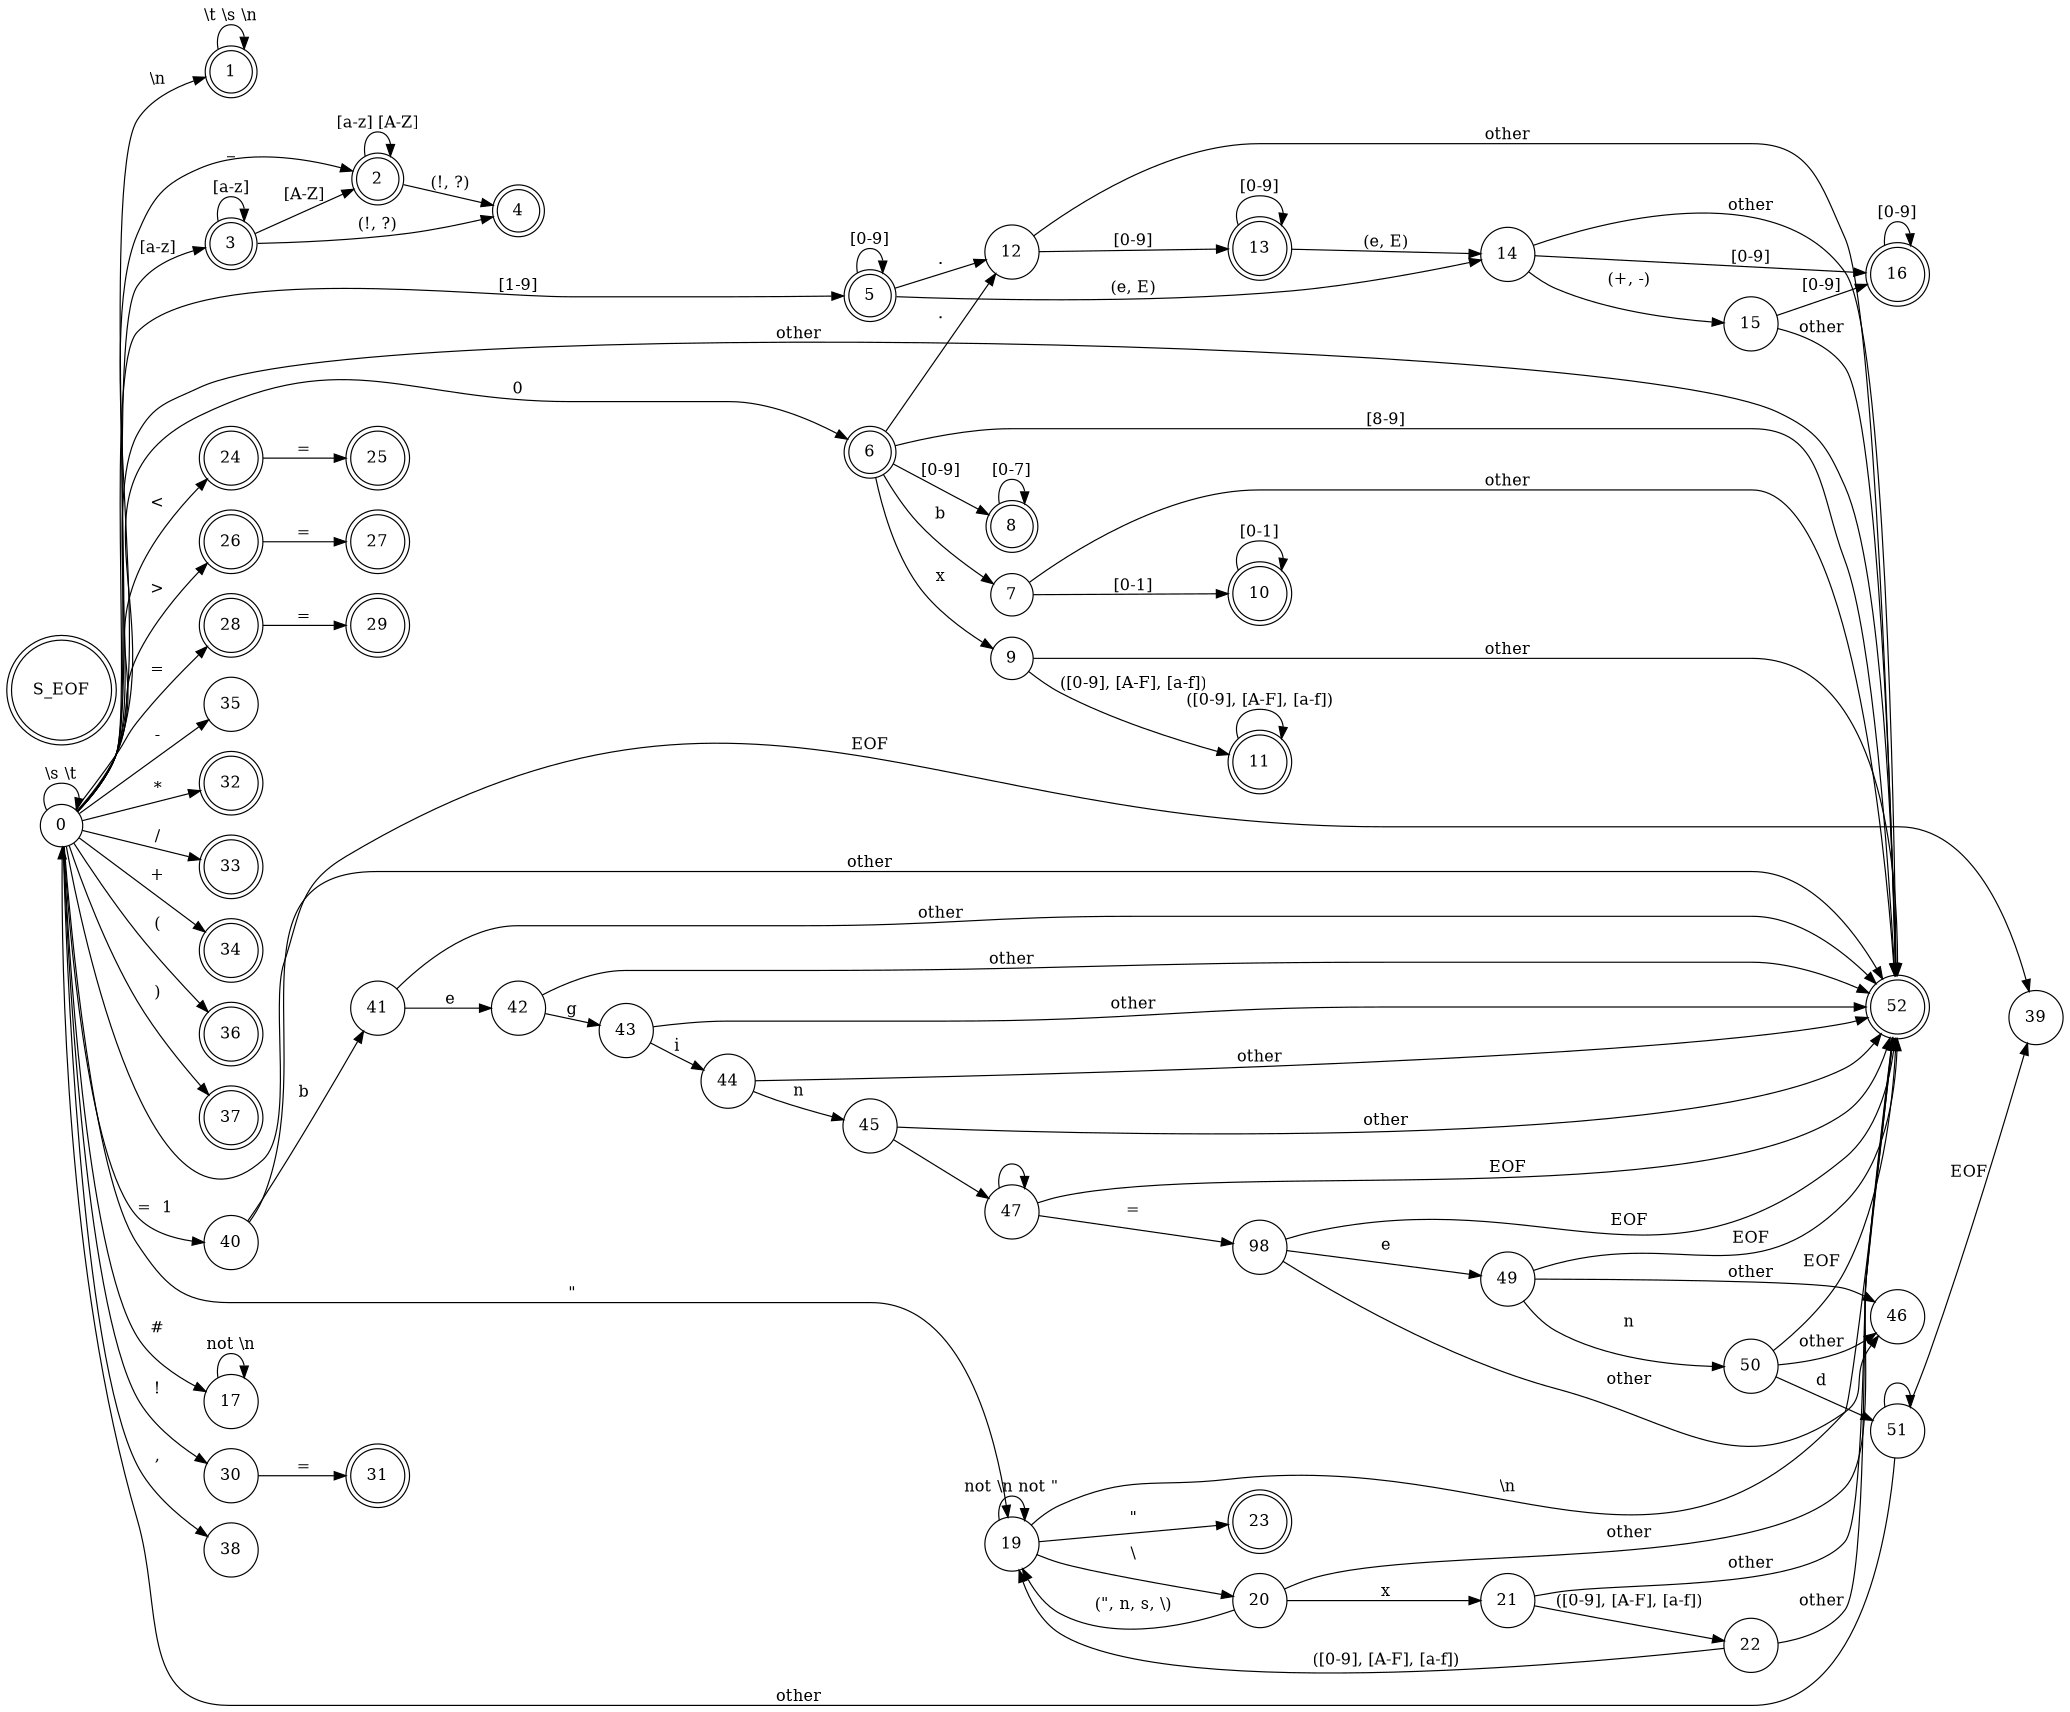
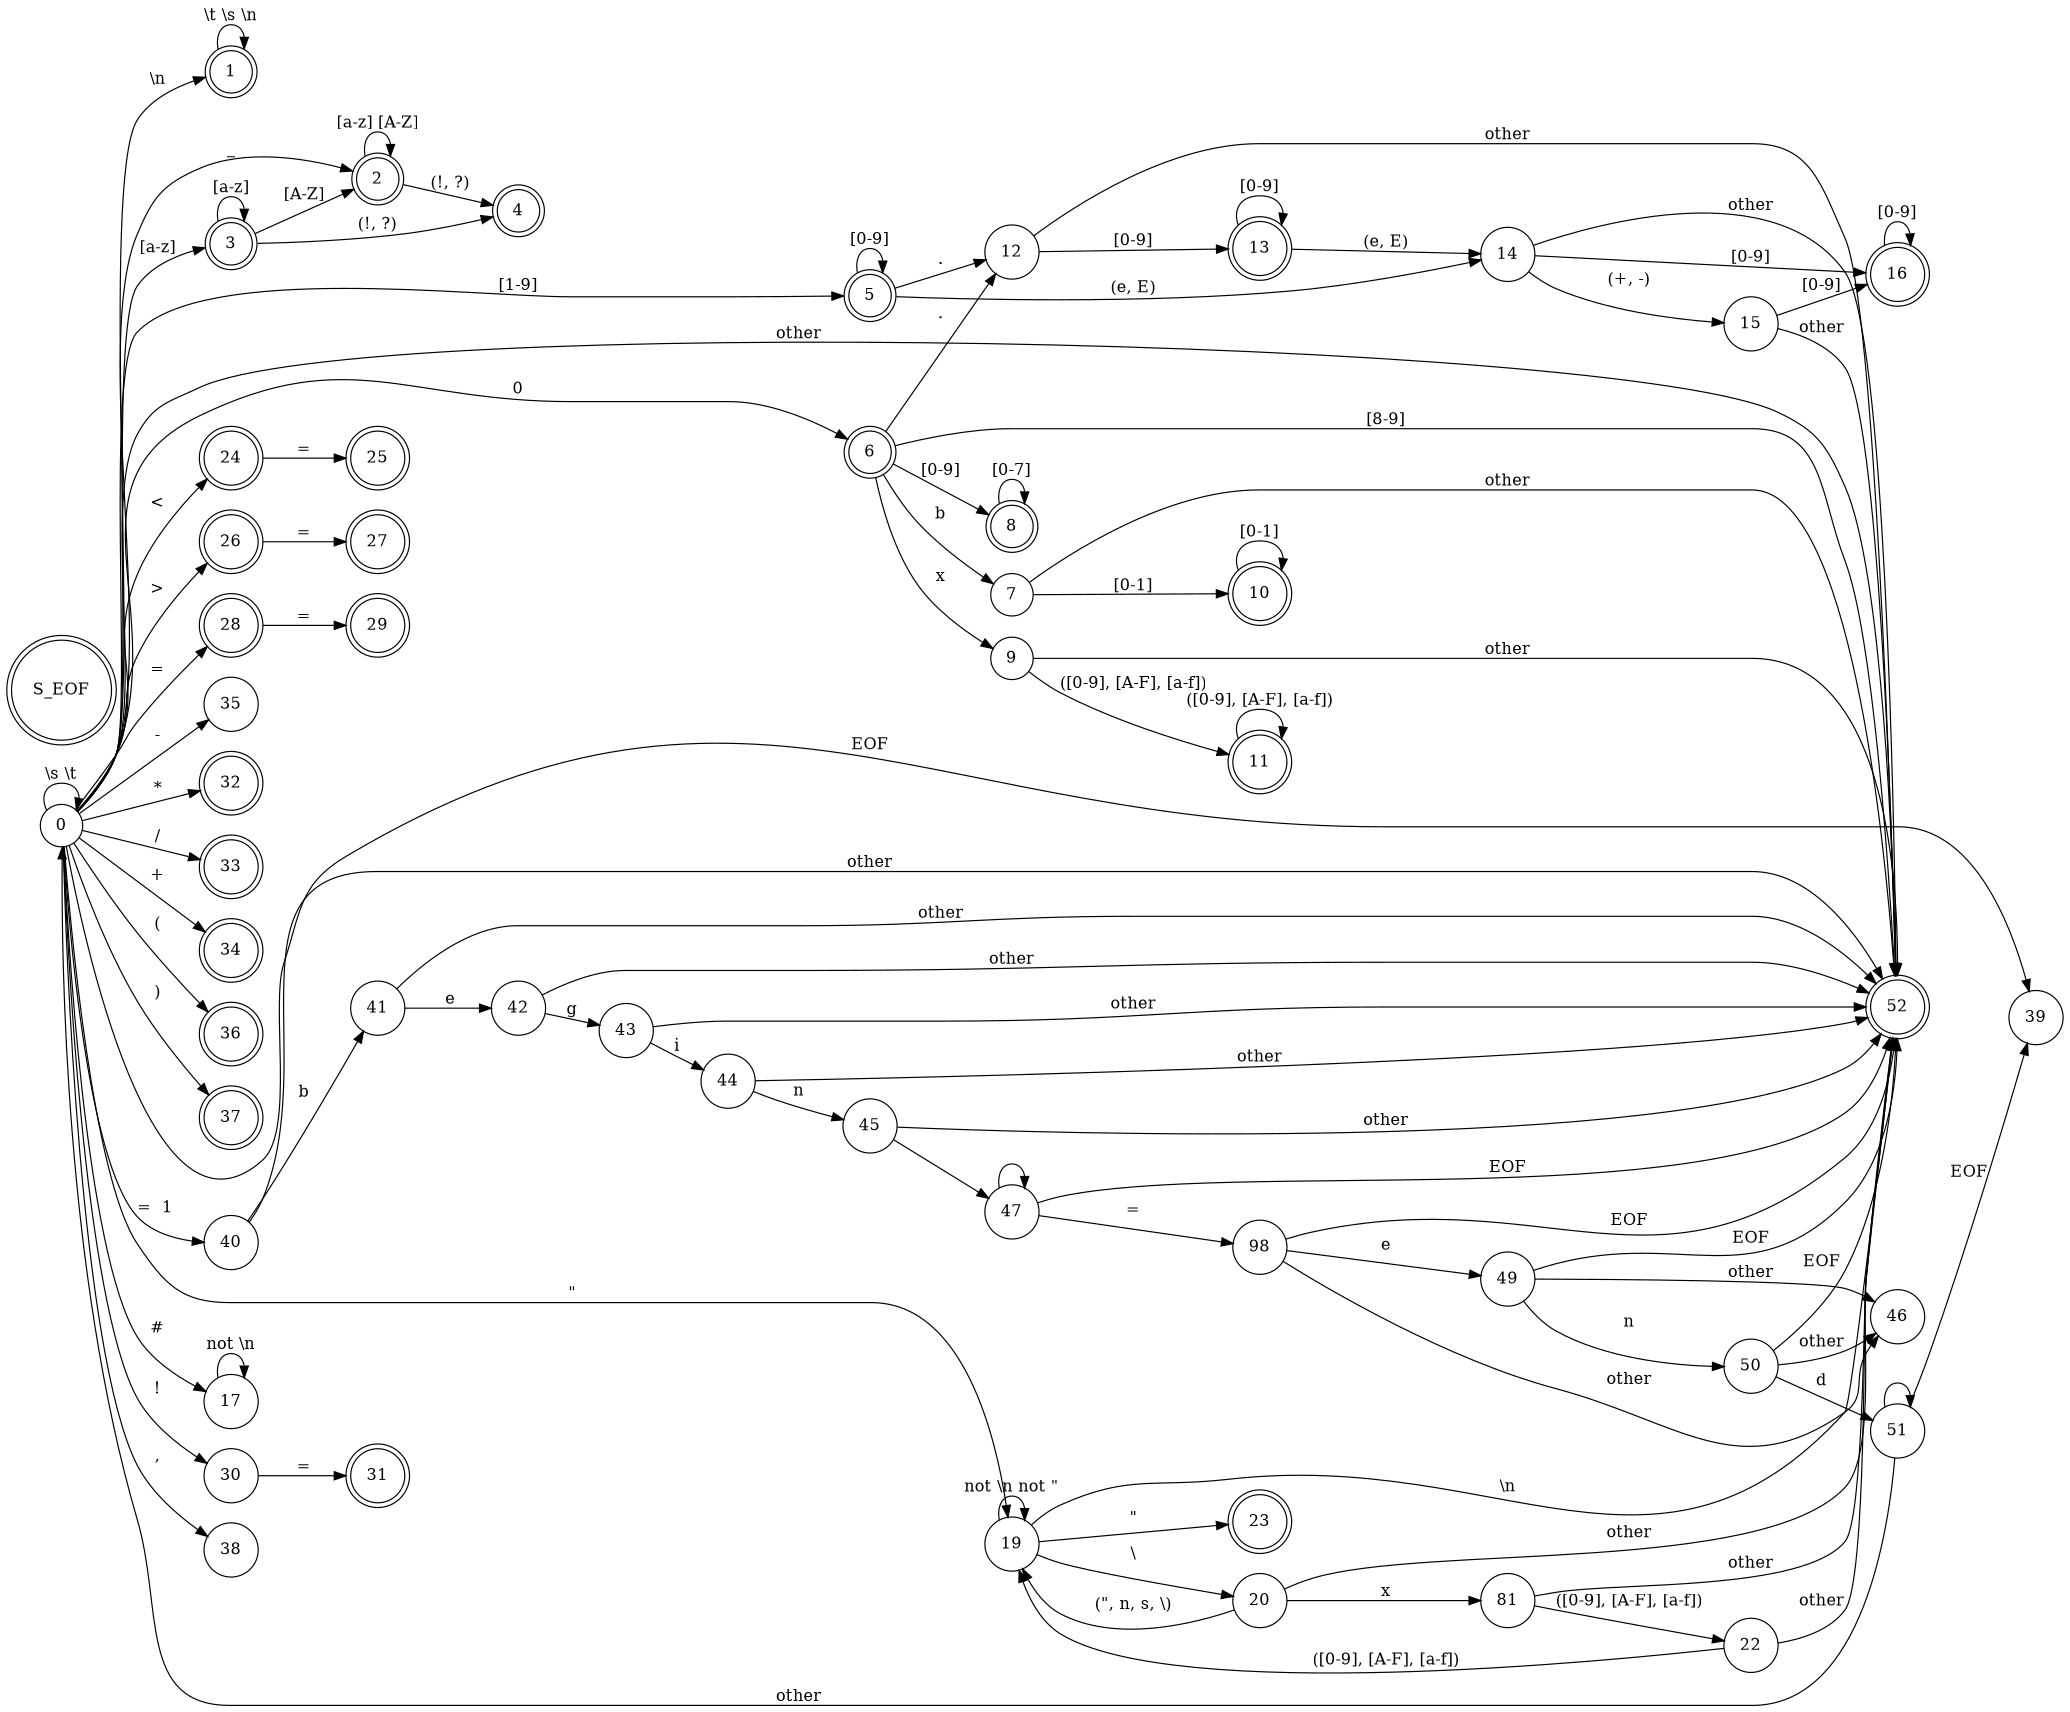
node "21": label "21" -> "81"
